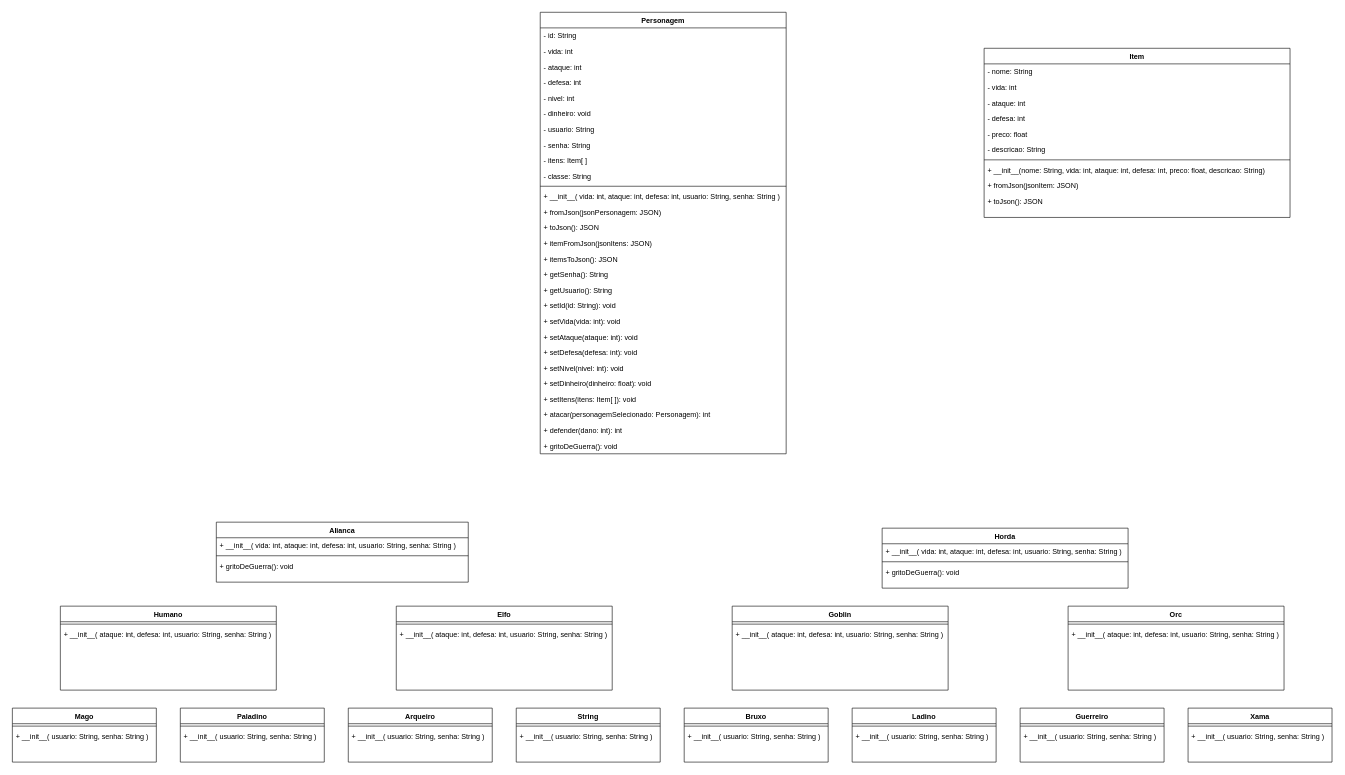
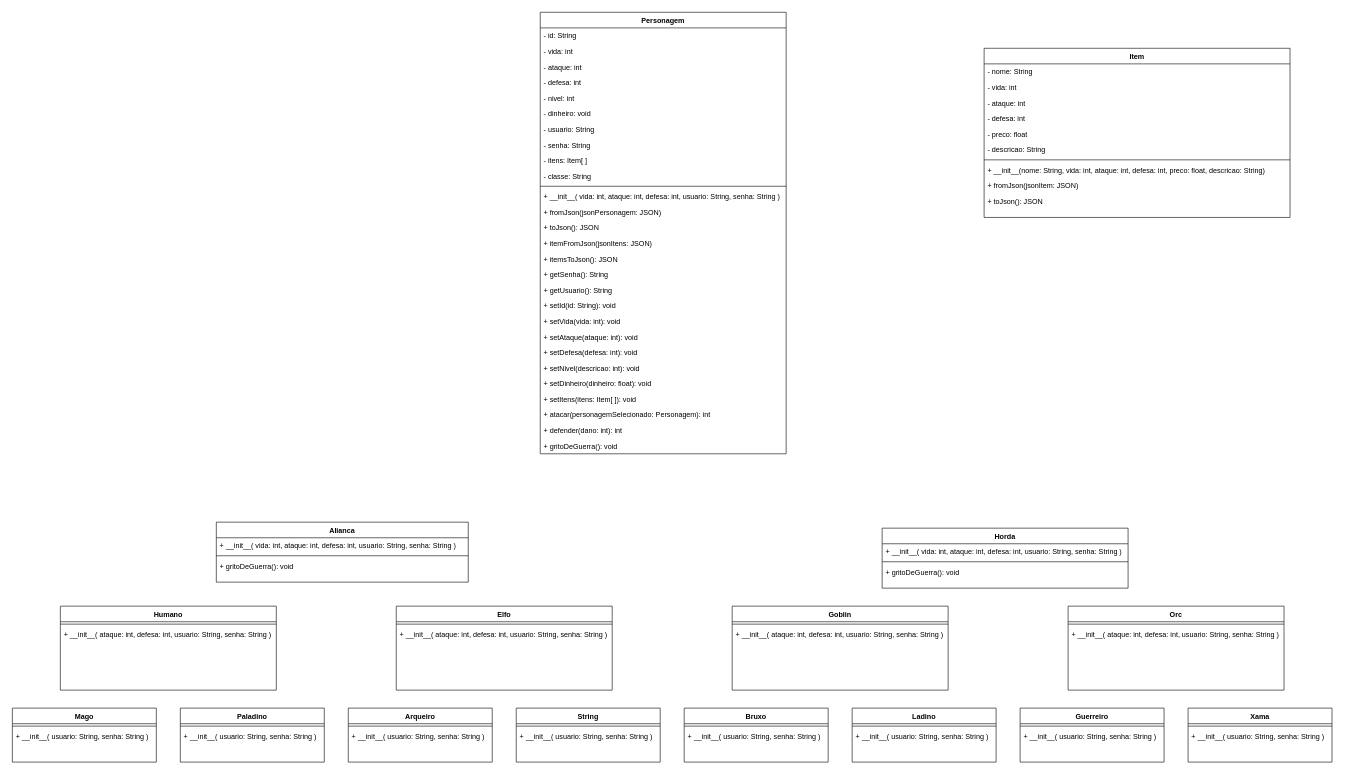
node "+ setNivel(nivel: int): void": label "+ setNivel(nivel: int): void" -> "+ setNivel(descricao: int): void"
